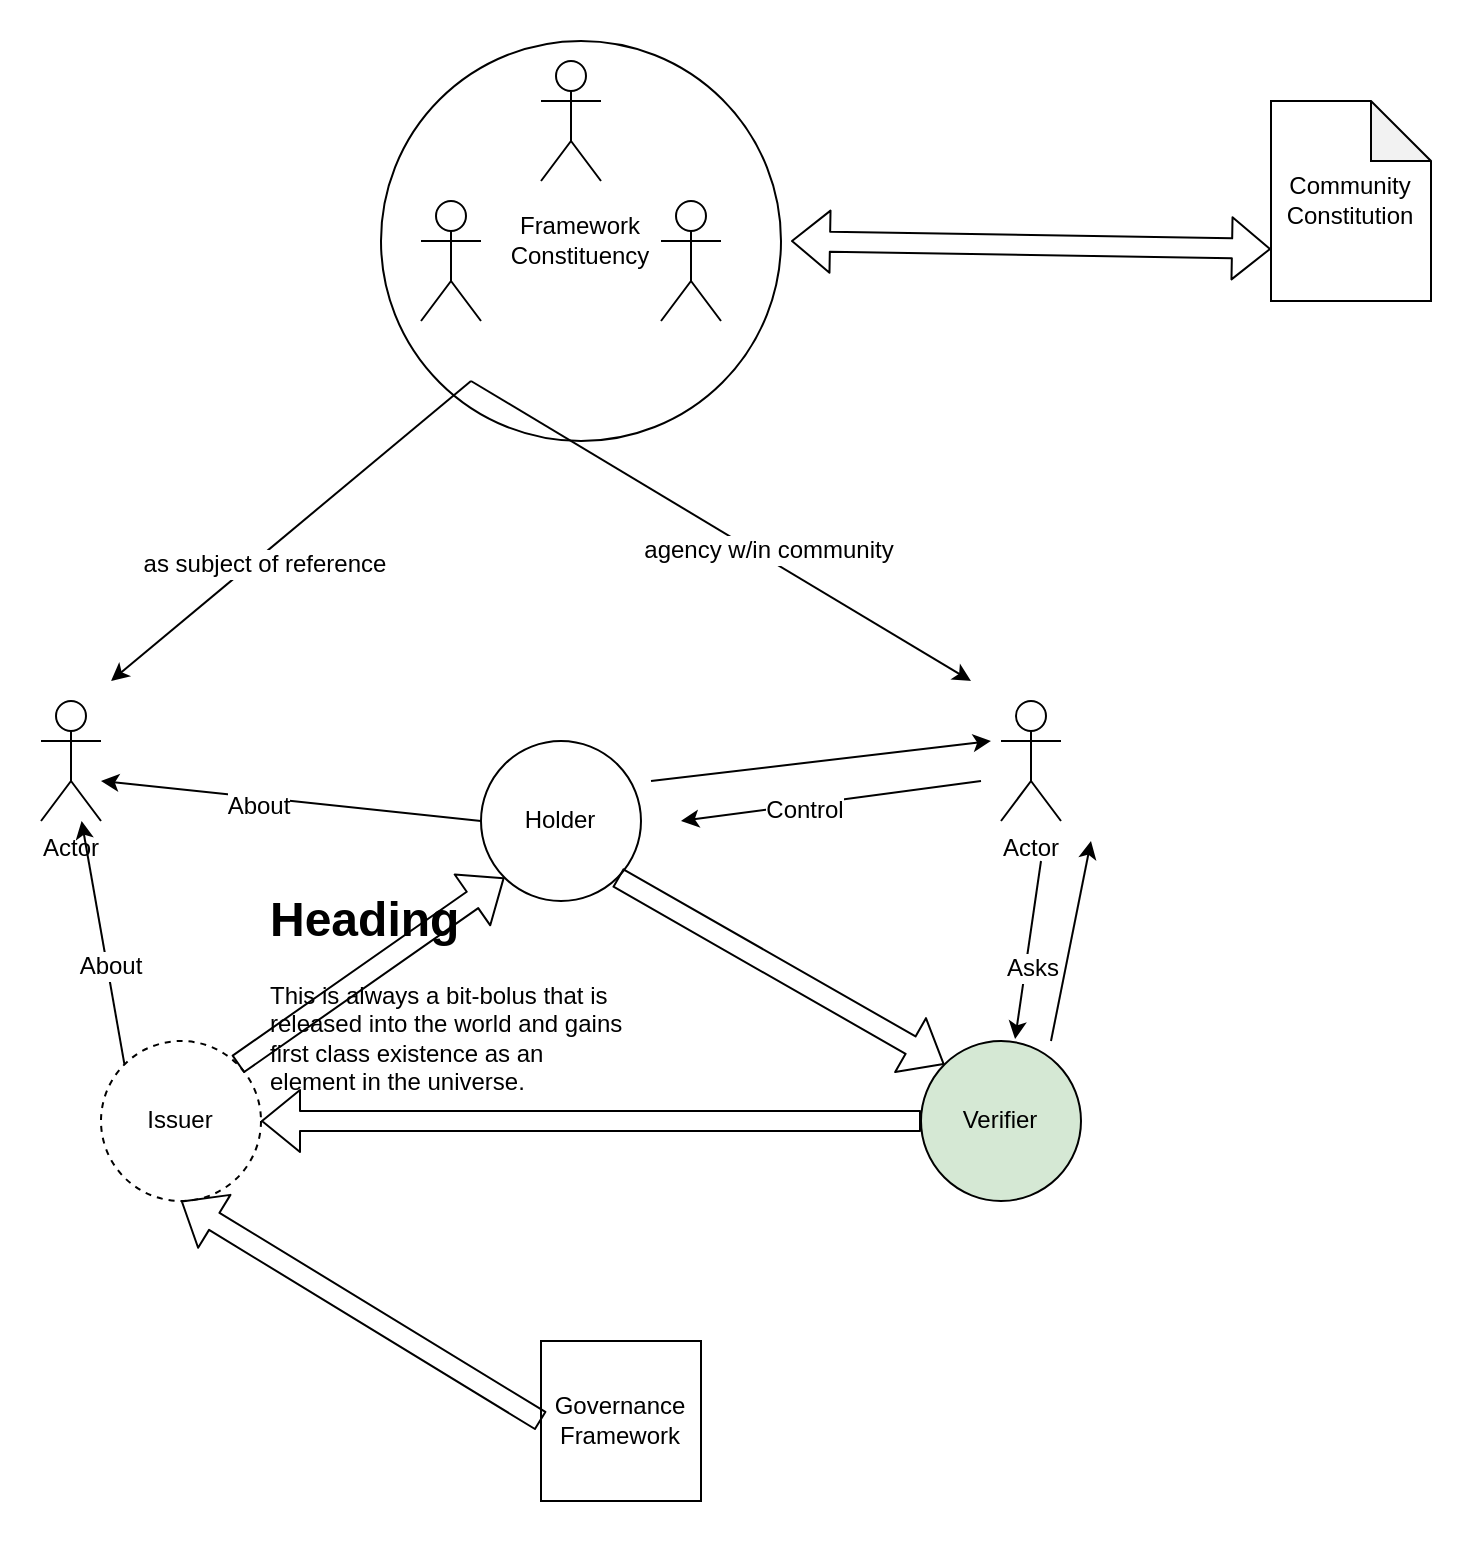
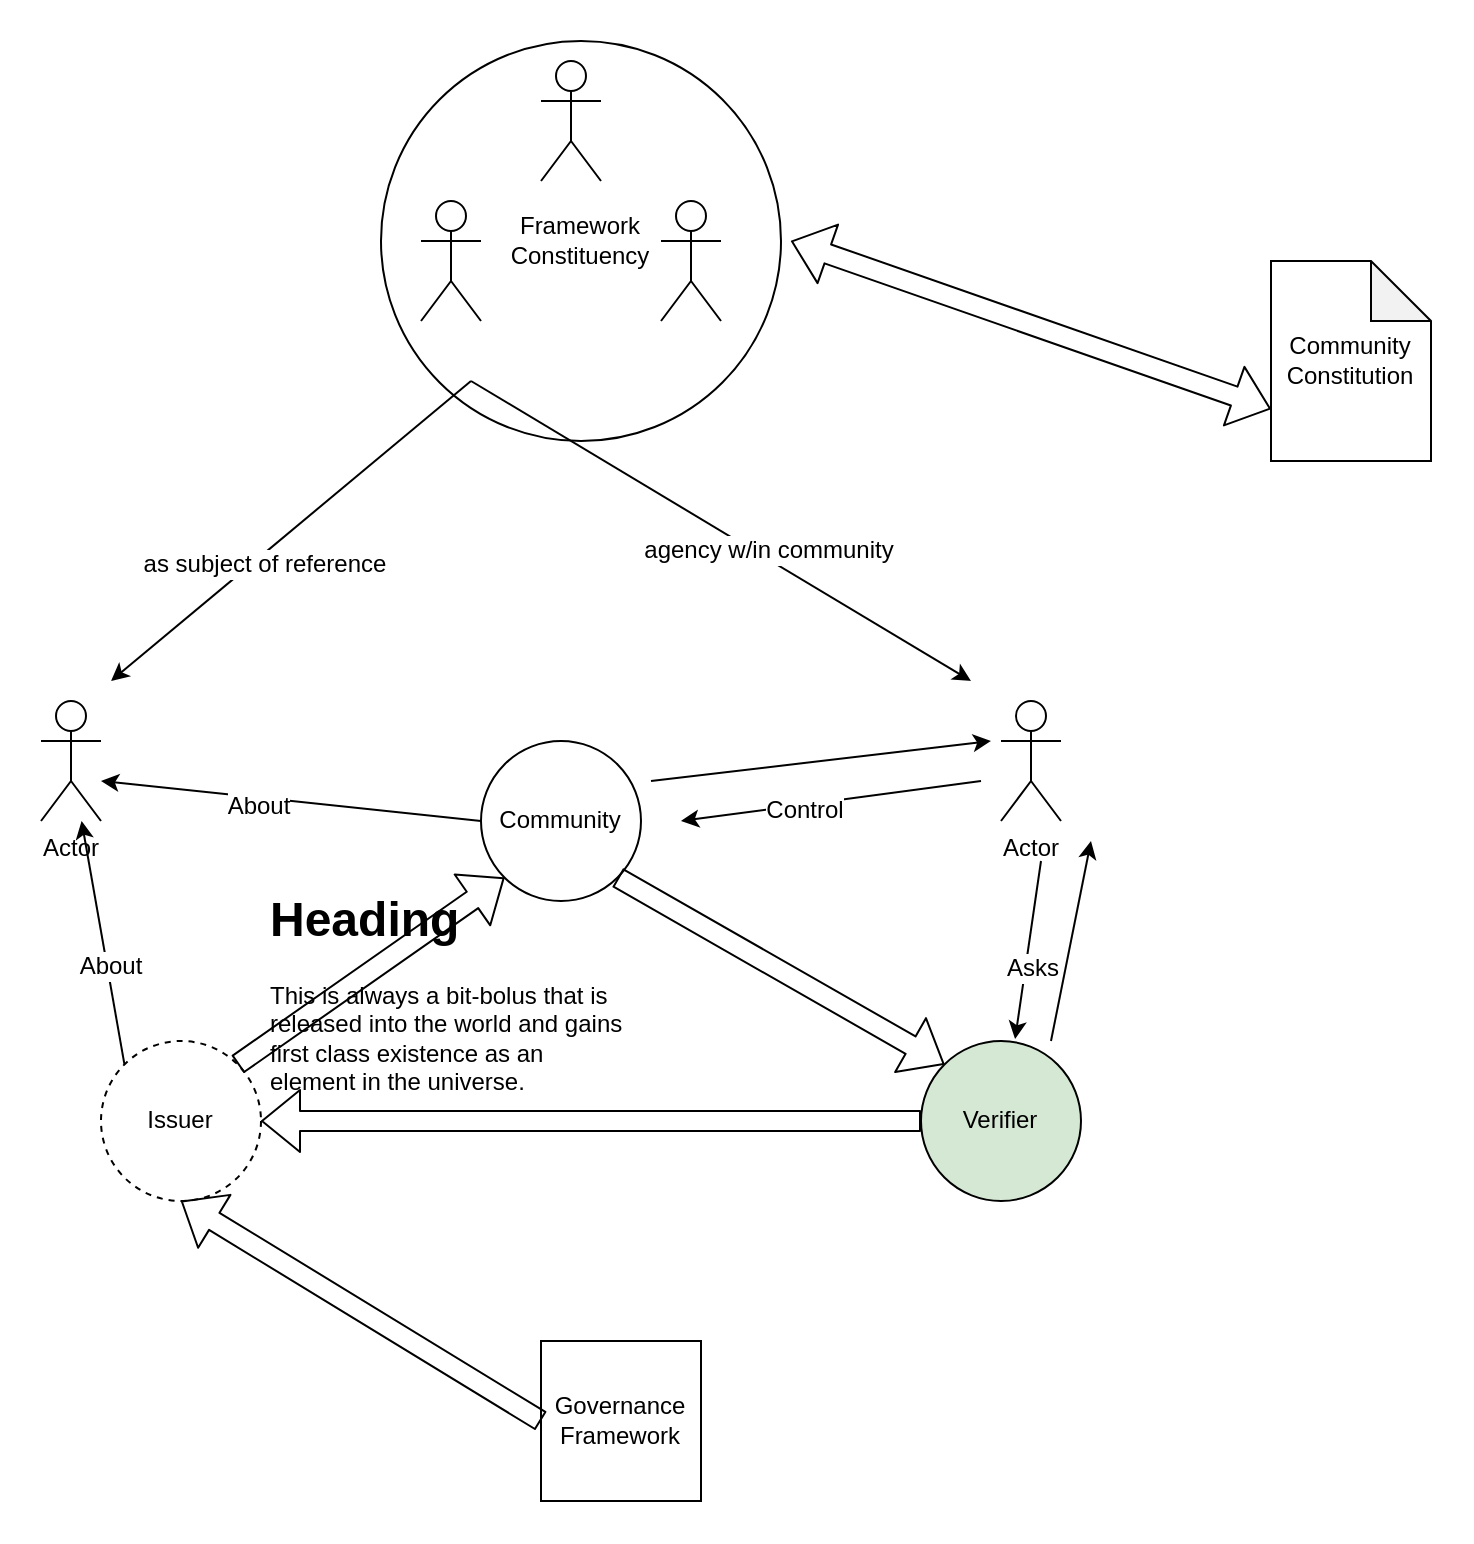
node "Community Constitution": moved (1351, 201) -> (1351, 361)
node "Holder": label "Holder" -> "Community"
